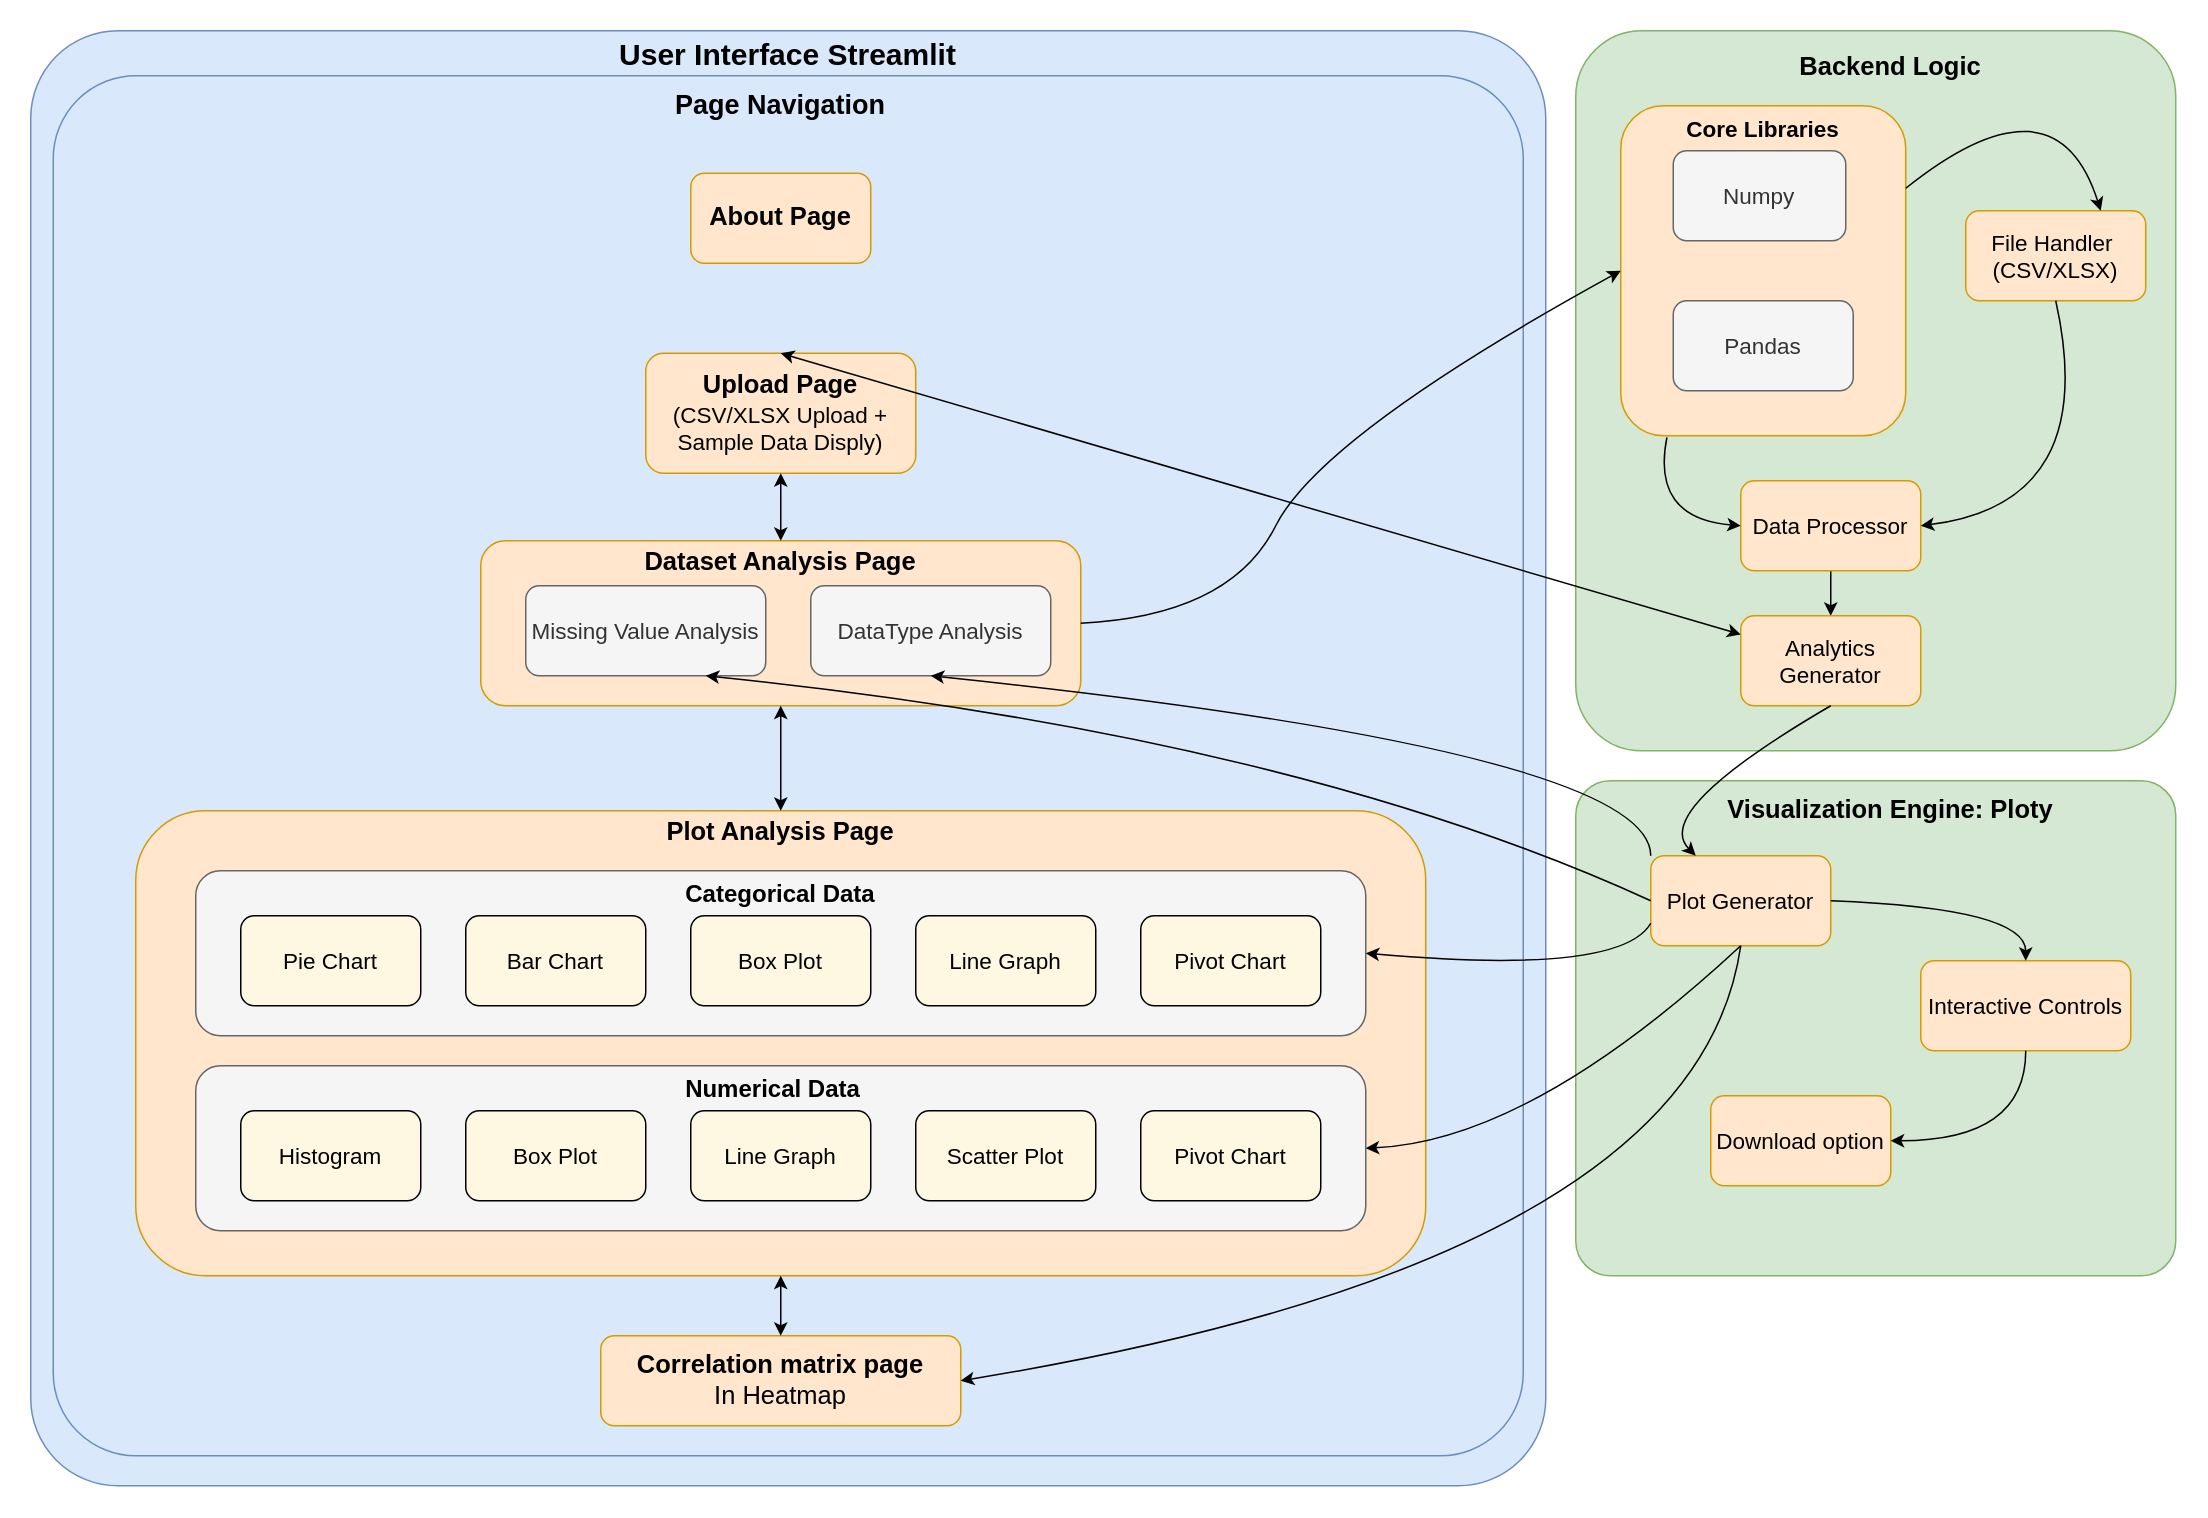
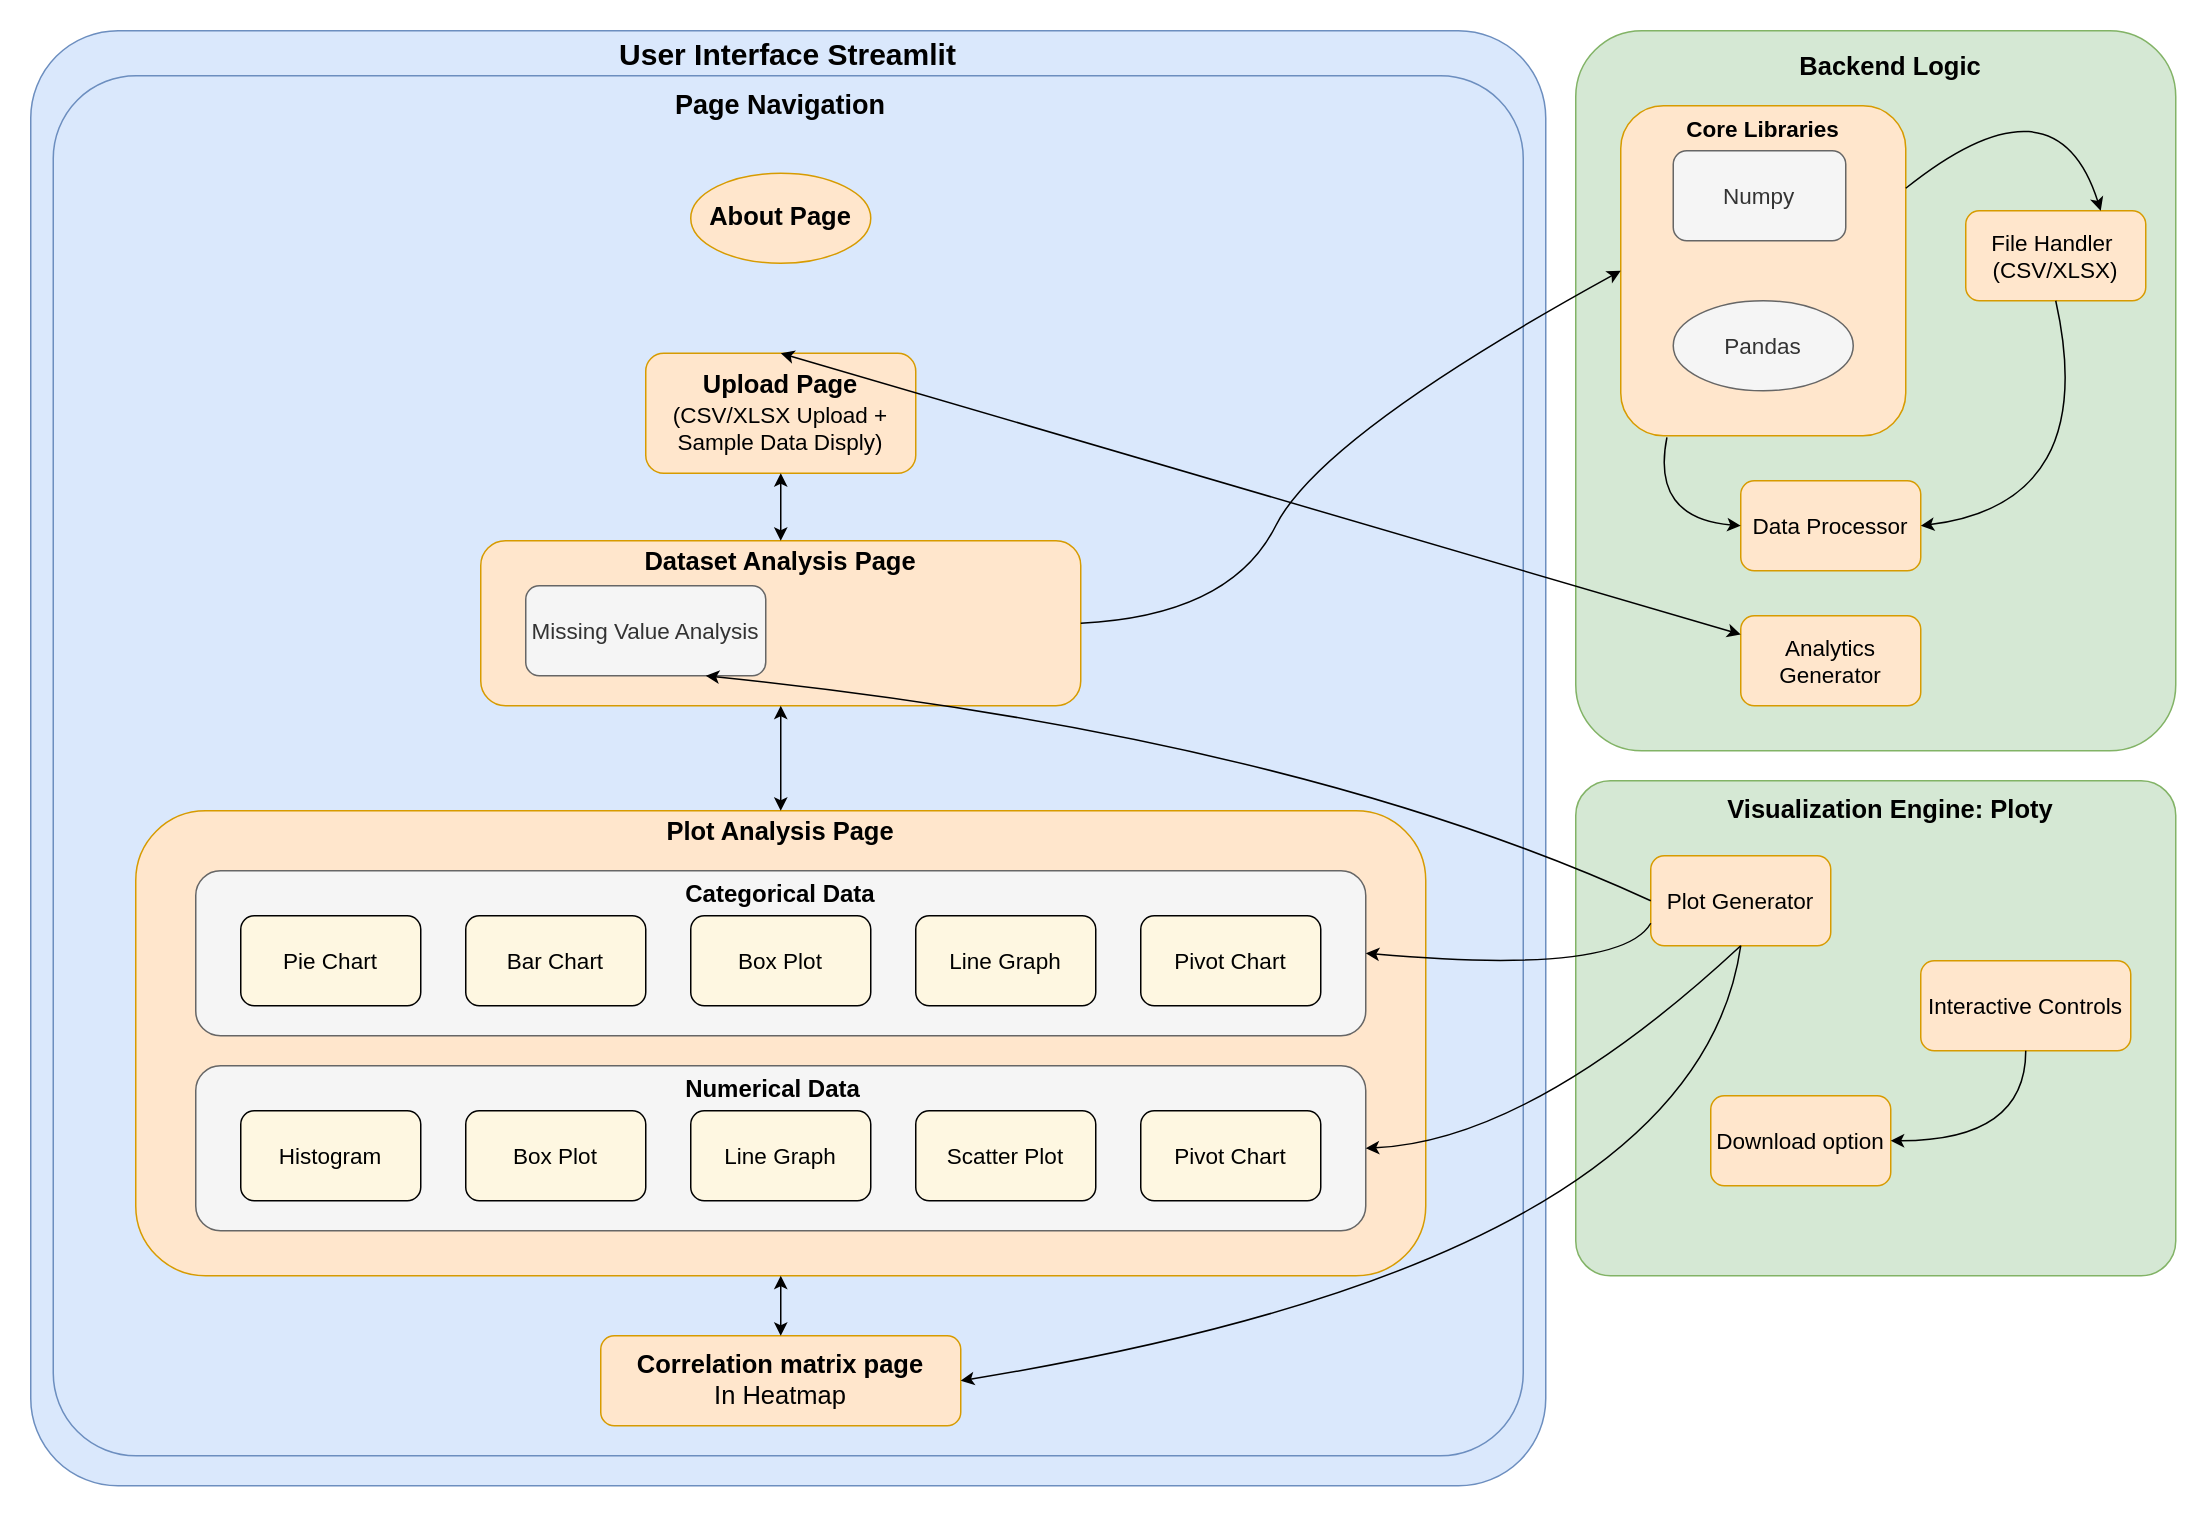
node "About Page": shape rounded rectangle -> ellipse
node "Pandas": shape rounded rectangle -> ellipse
edge "Data Processor" -> "Analytics Generator": removed
node "DataType Analysis": removed
edge "Plot Generator" -> "DataType Analysis": removed
edge "Analytics Generator" -> "Plot Generator": removed
edge "Plot Generator" -> "Interactive Controls": removed
